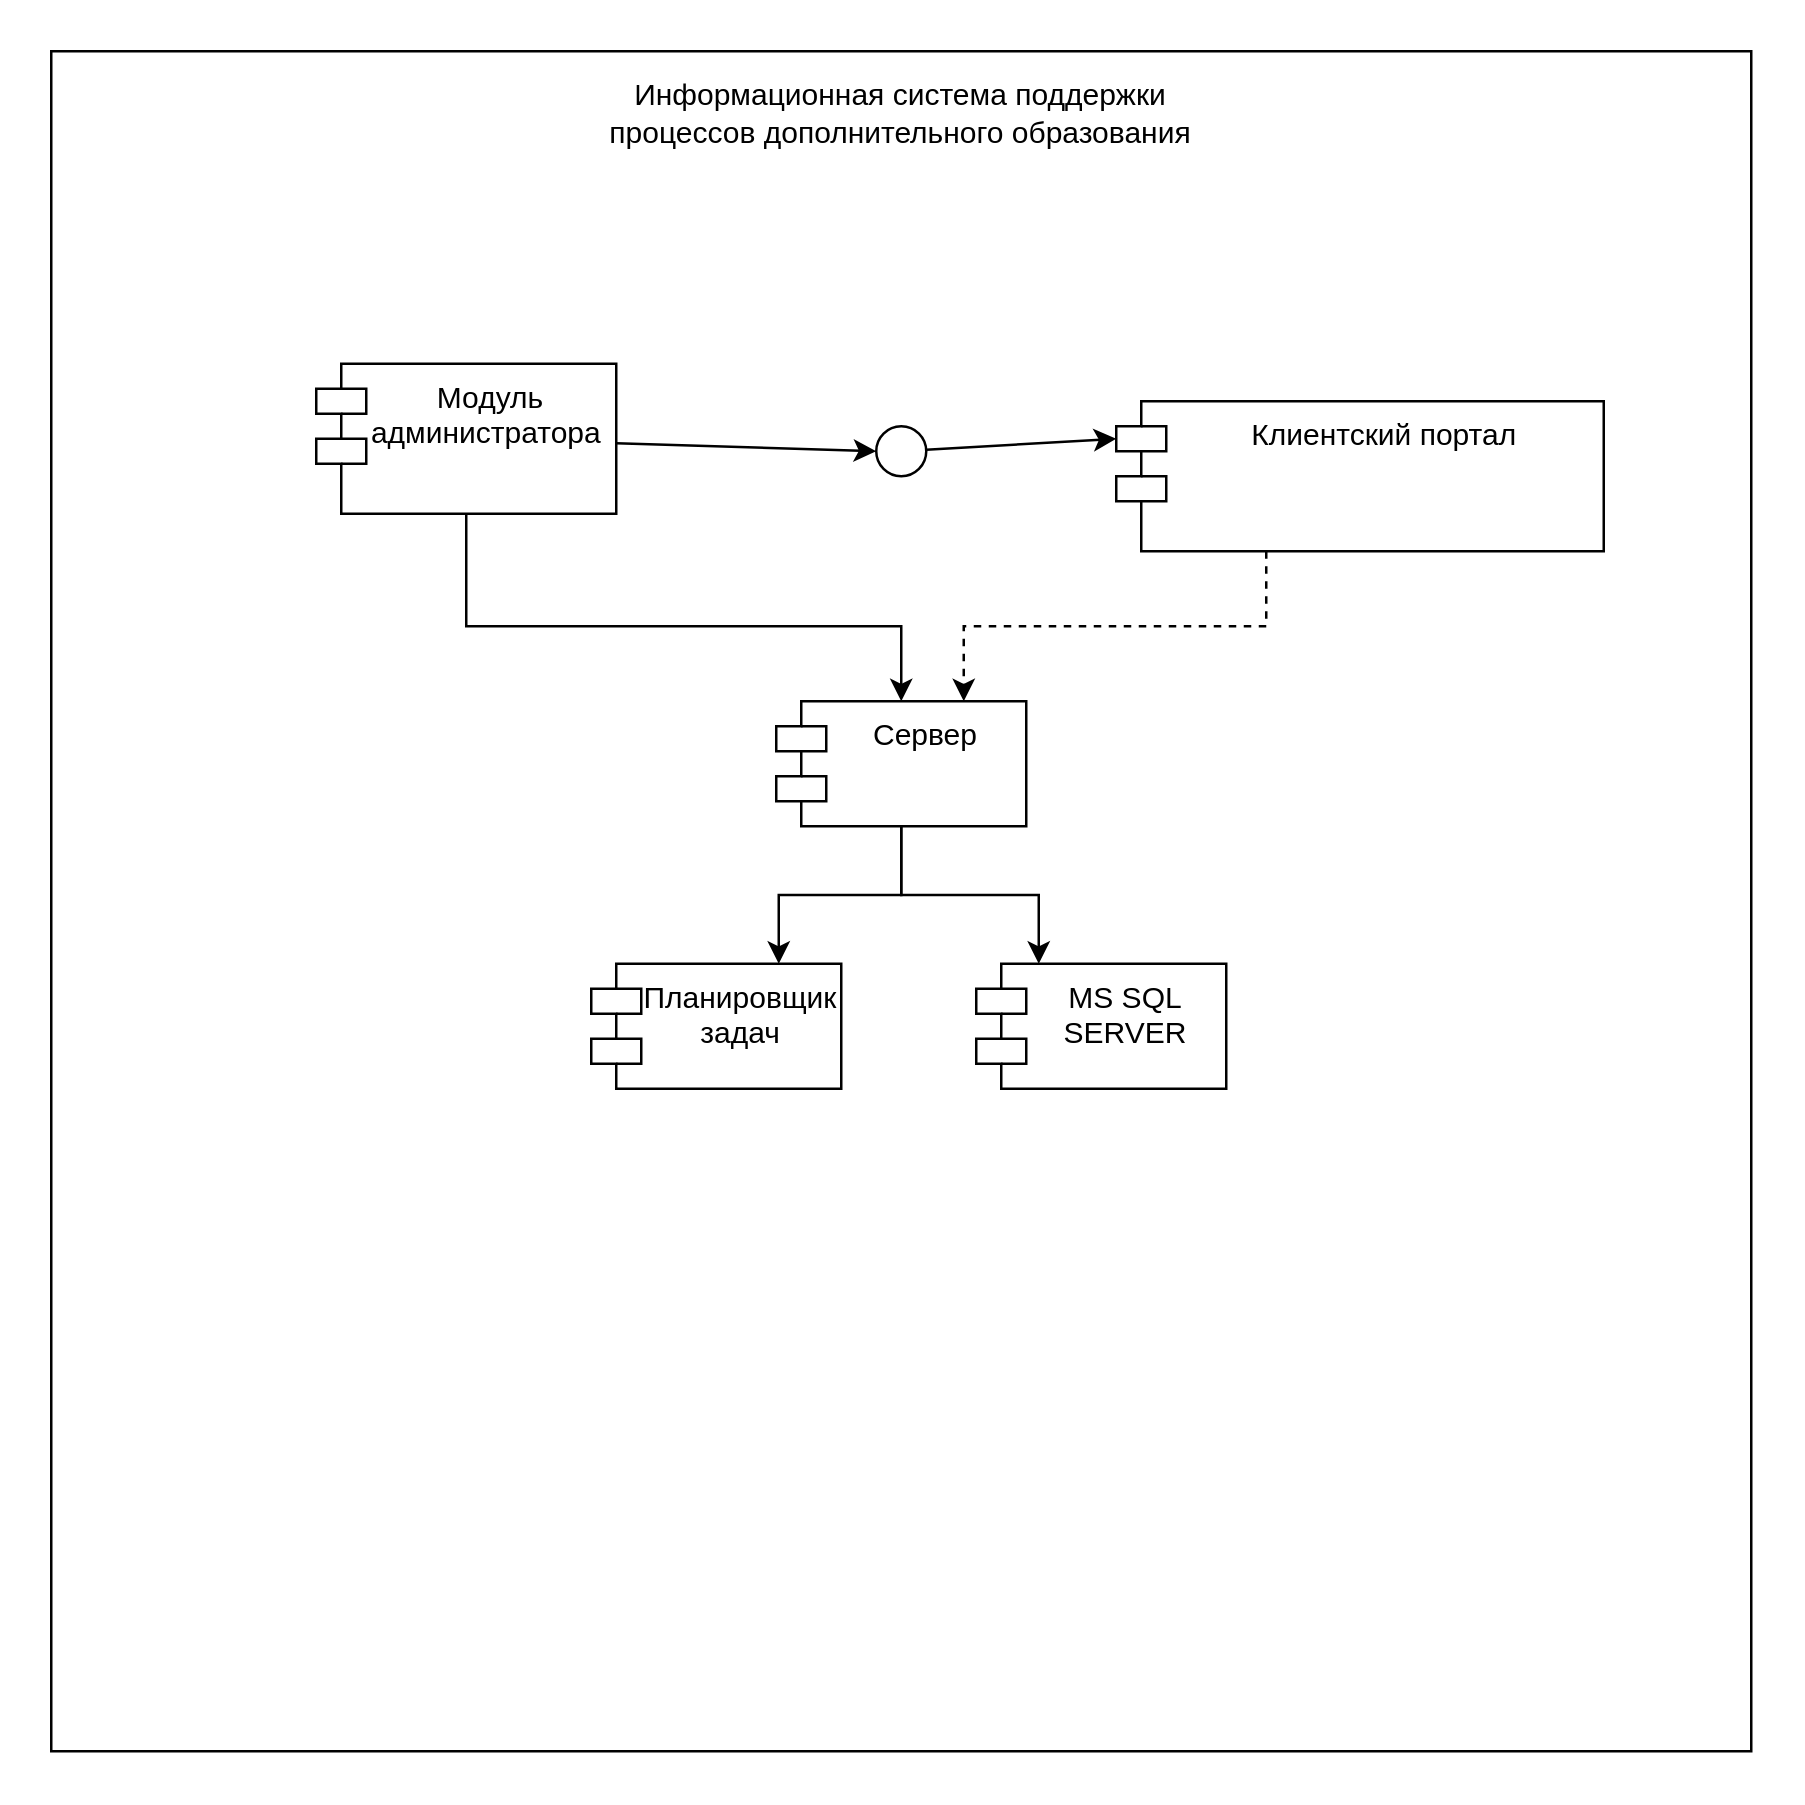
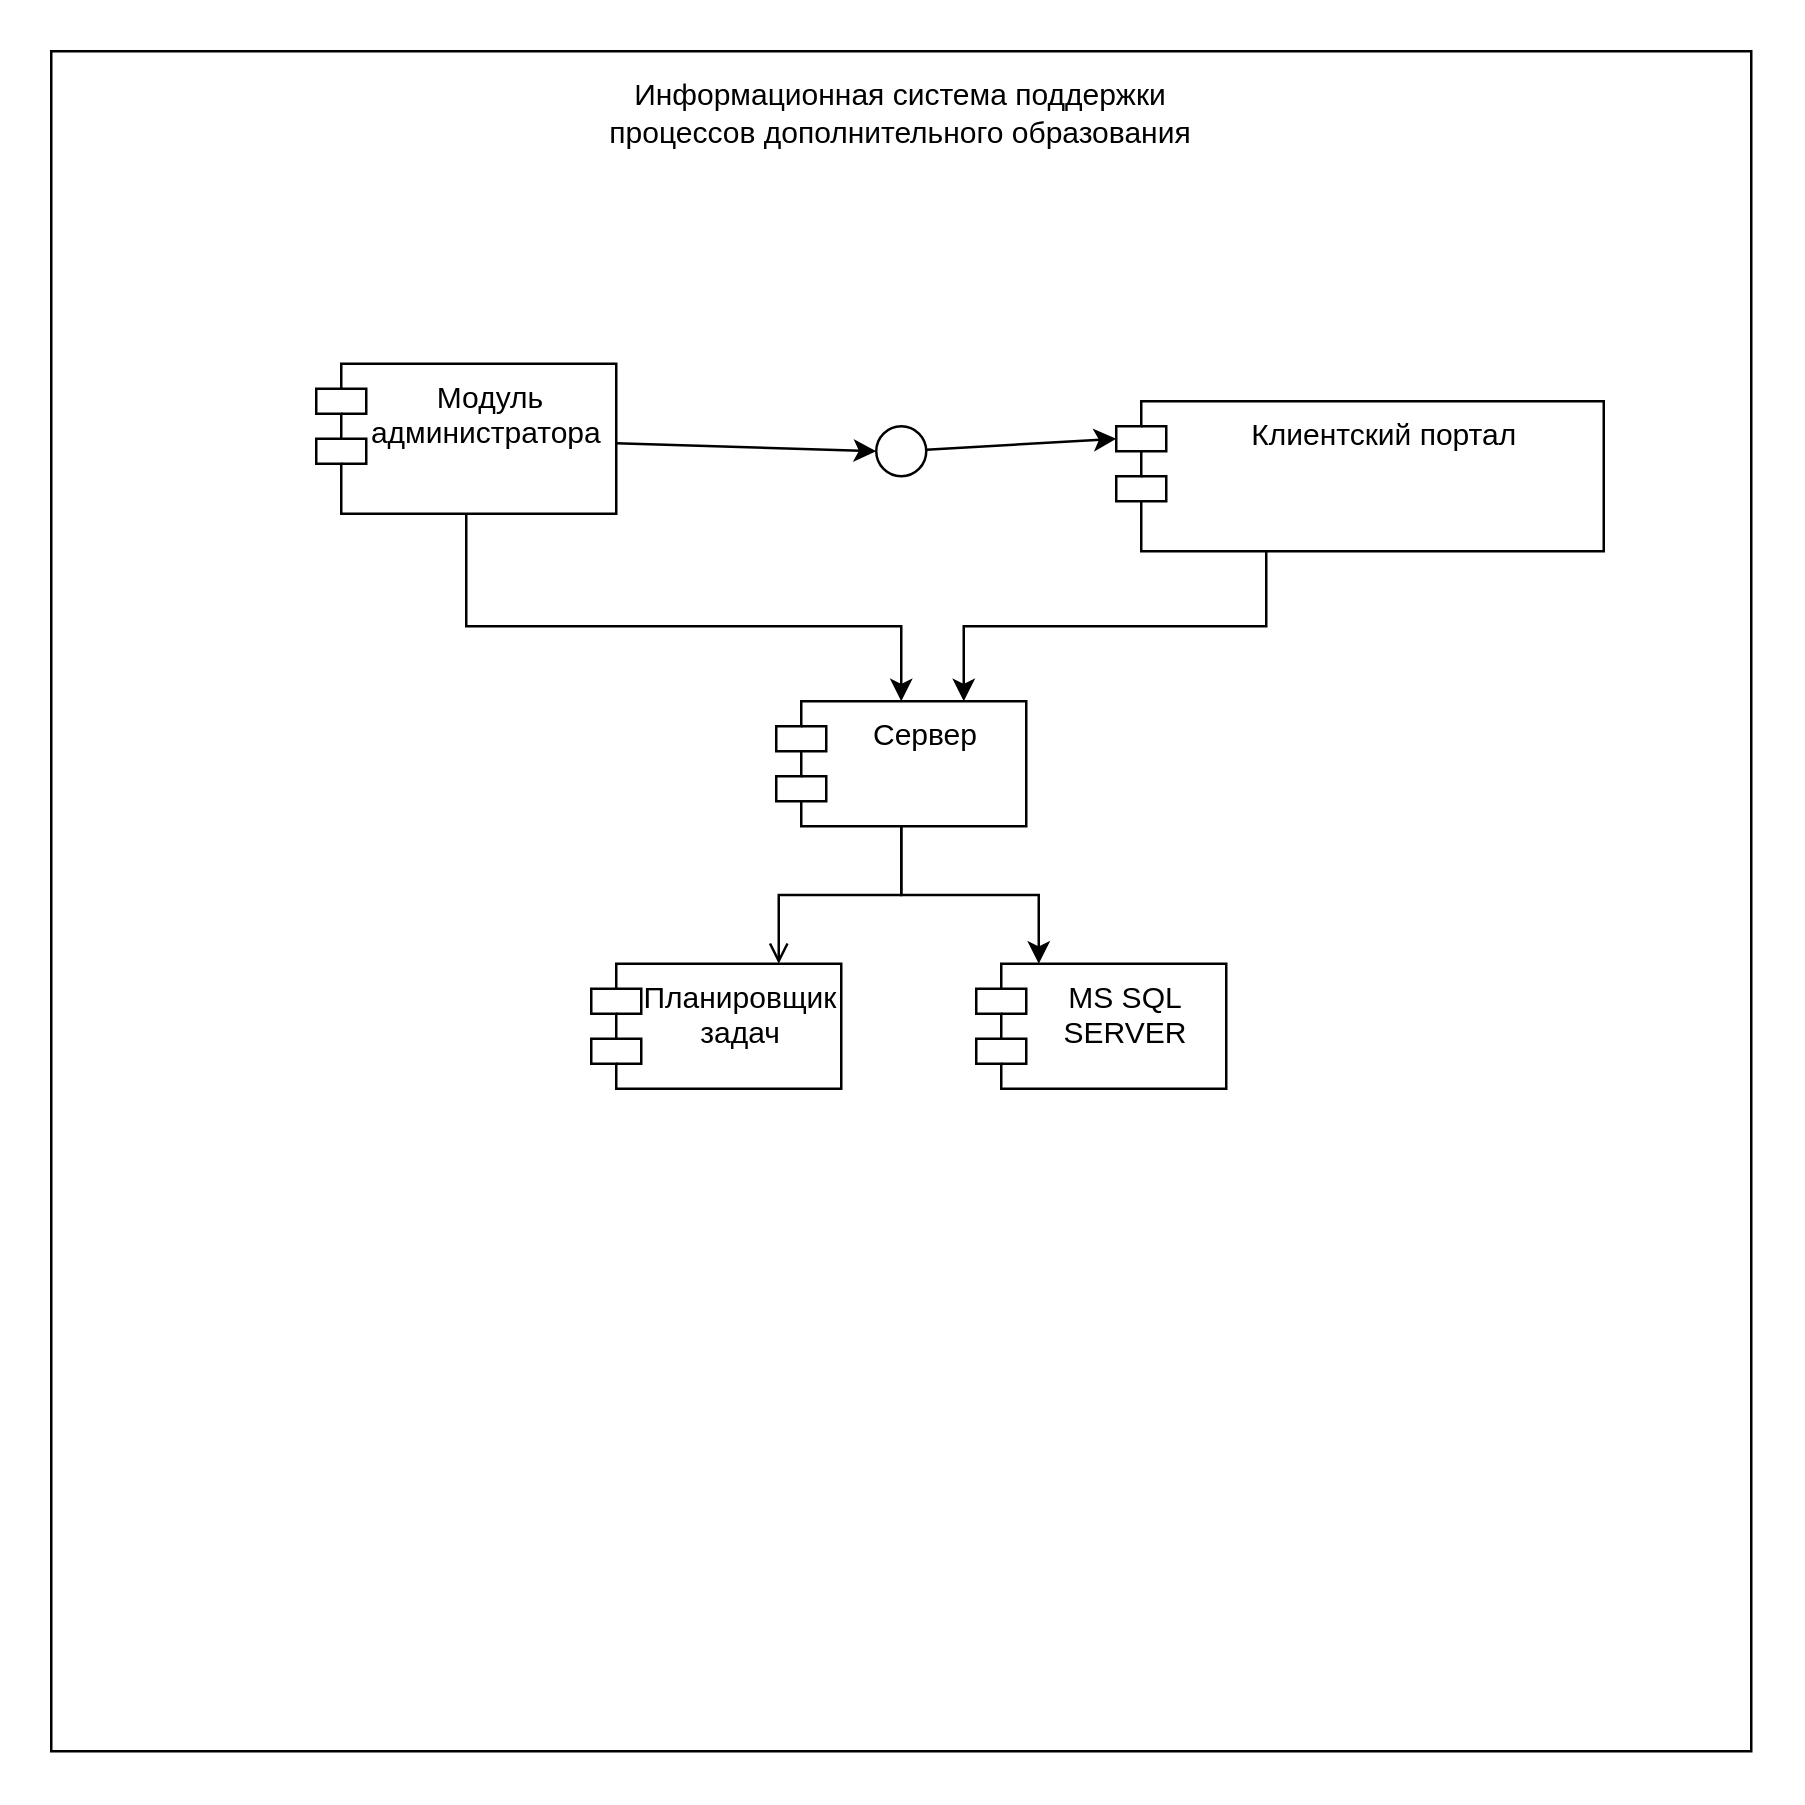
edge "Клиентский портал" -> "Сервер": style dashed -> solid
edge "Сервер" -> "Планировщик задач": arrowhead classic -> open
